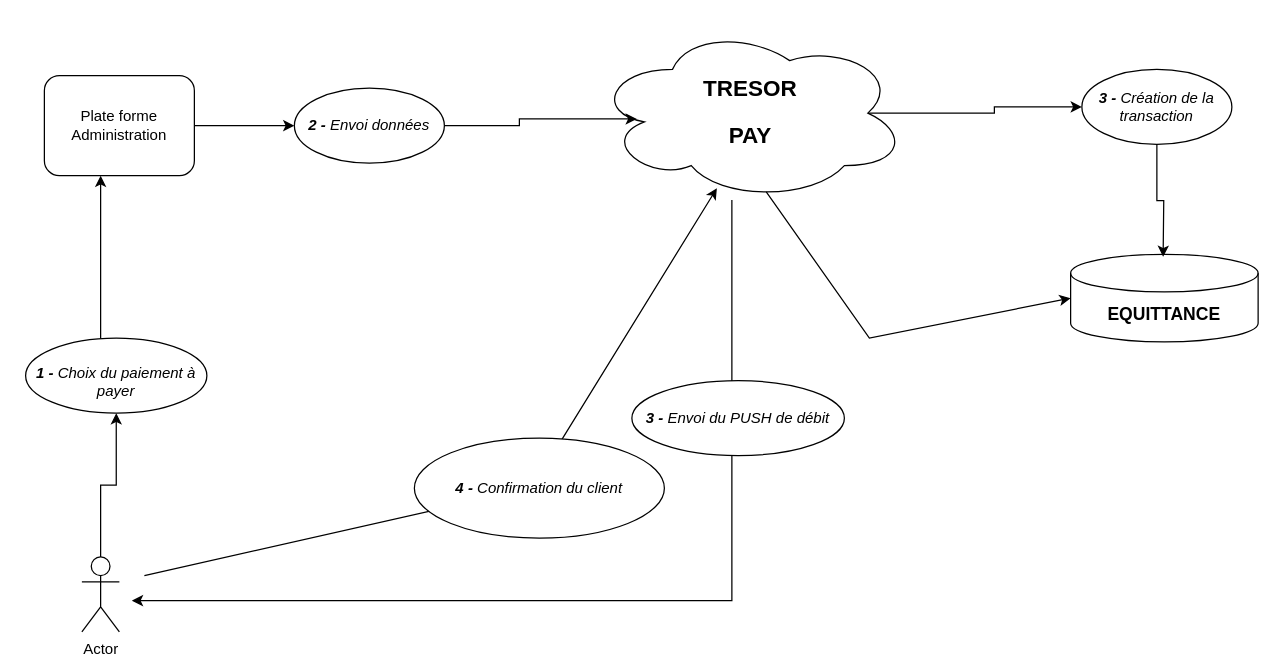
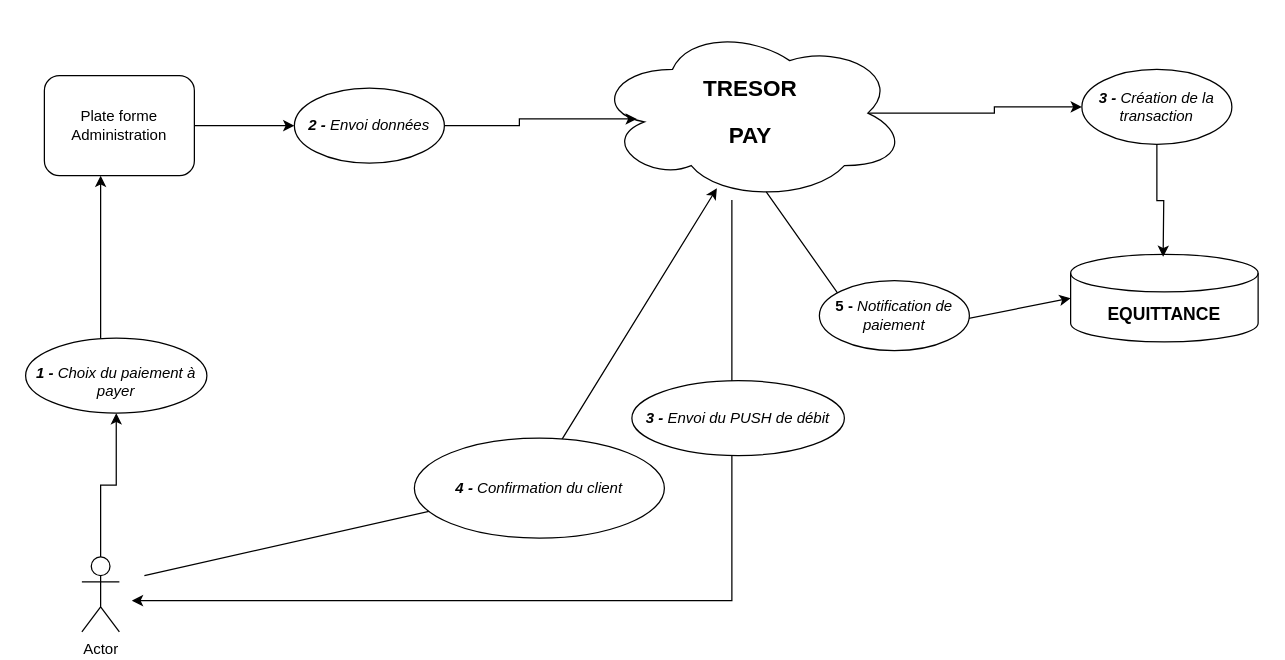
node "5 - Notification de paiement": added
